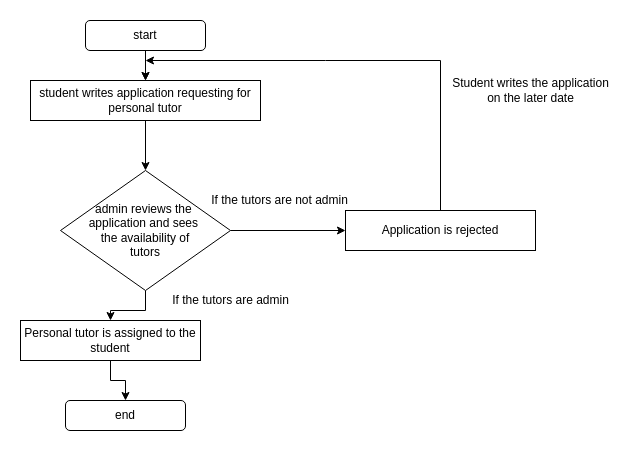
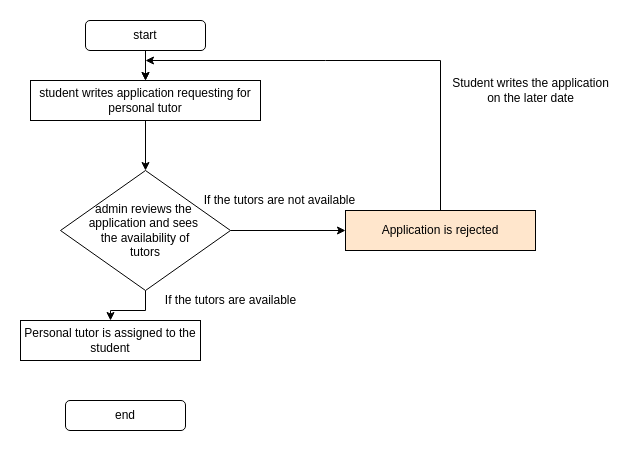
node "If the tutors are not admin": label "If the tutors are not admin" -> "If the tutors are not available"
node "Application is rejected": fillcolor #ffffff -> #ffe6cc
node "If the tutors are admin": label "If the tutors are admin" -> "If the tutors are available"
edge "Personal tutor is assigned to the student" -> "end": removed
